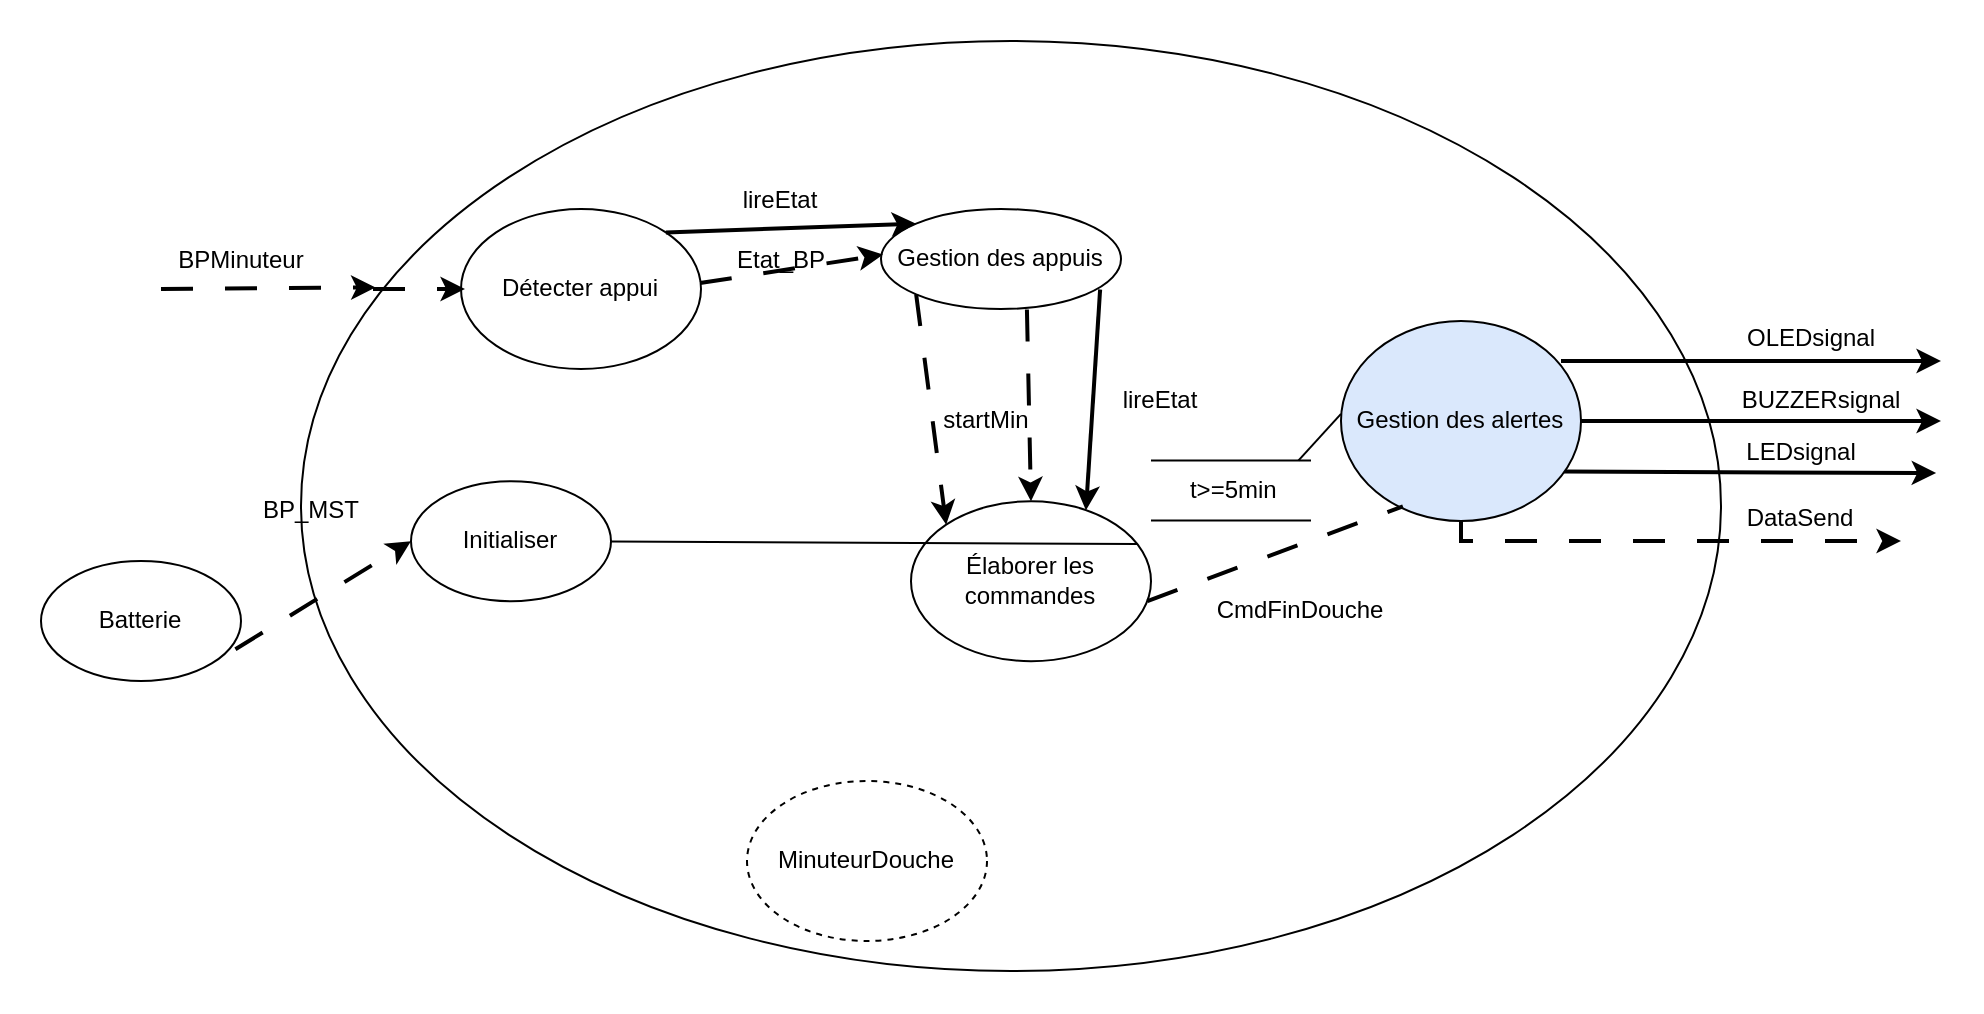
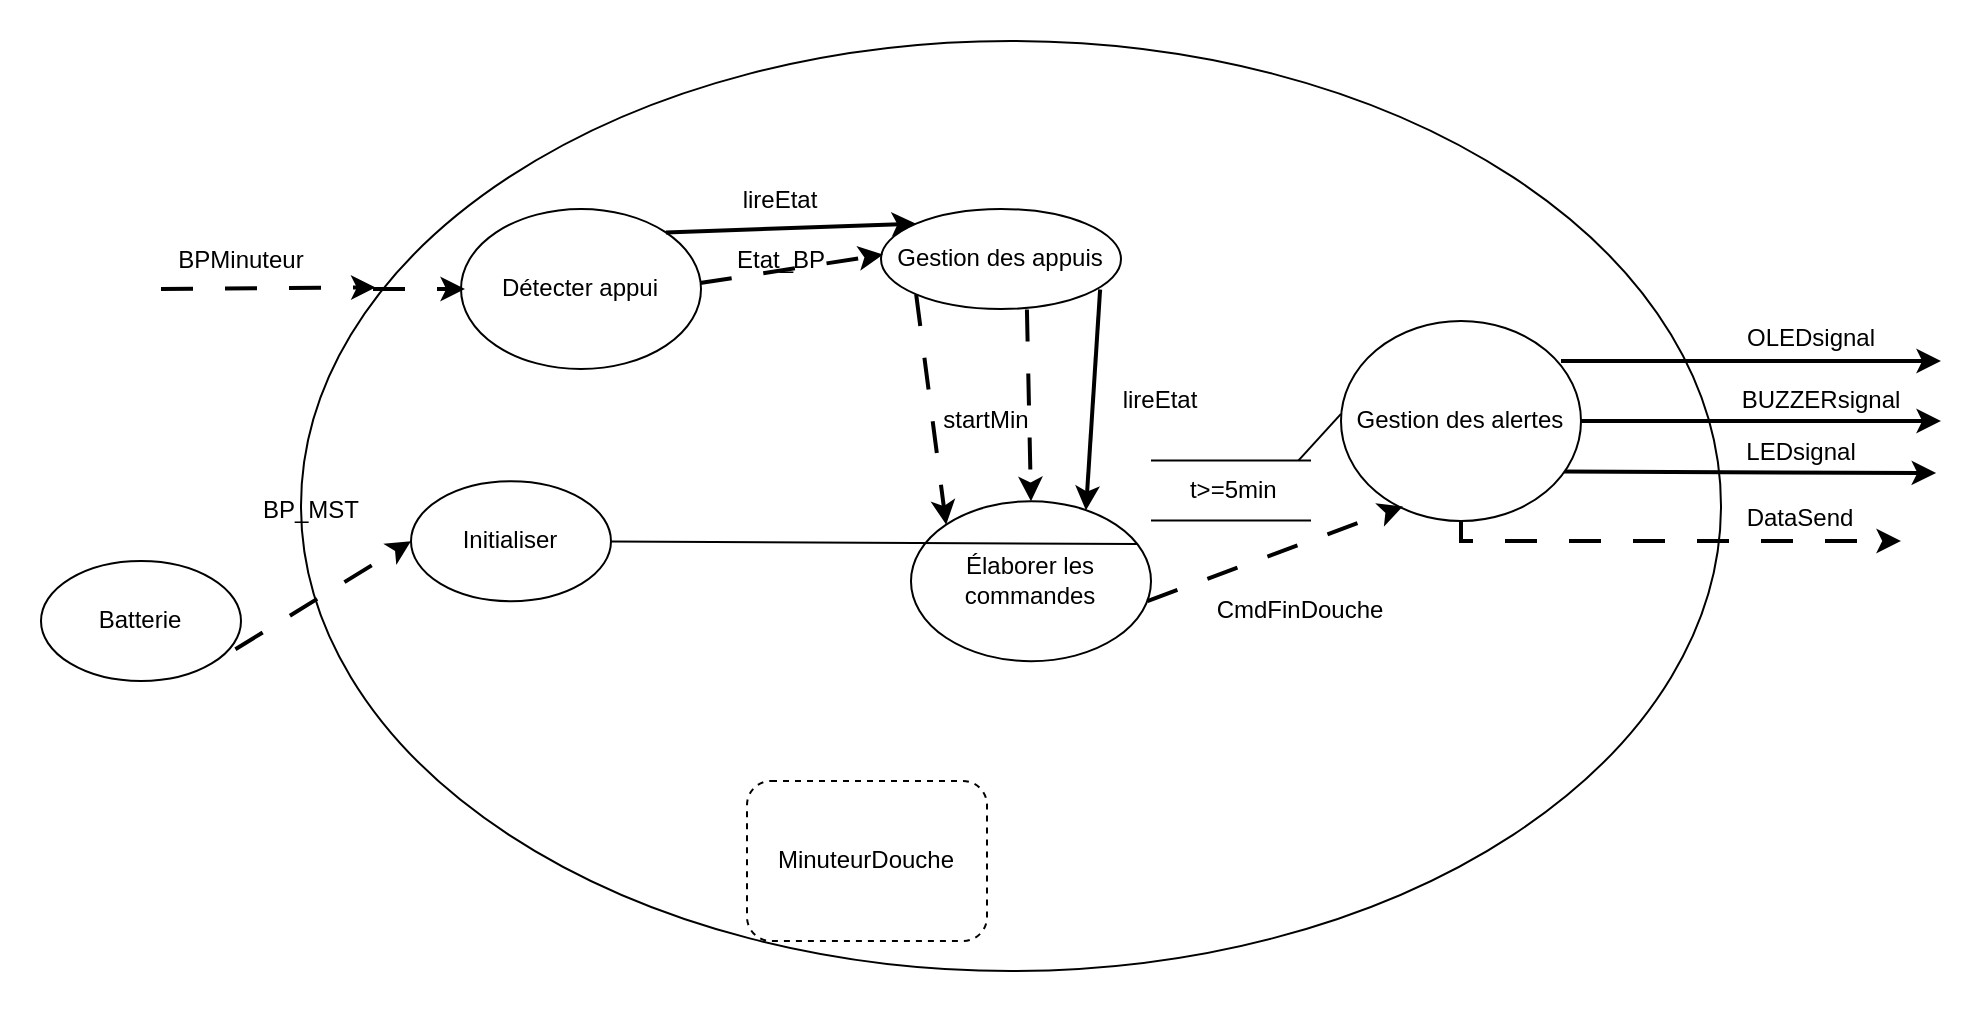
node "Gestion des alertes": fillcolor #dae8fc -> #ffffff
edge "Gestion des alertes" -- "Élaborer les commandes": arrowhead none -> classic
node "MinuteurDouche": shape ellipse -> rounded rectangle
